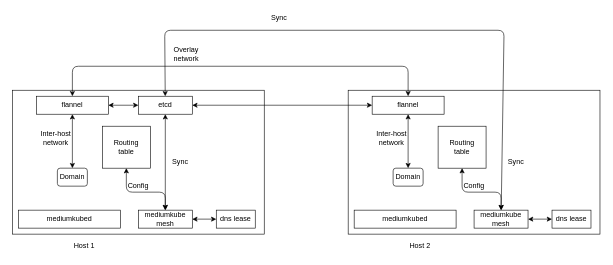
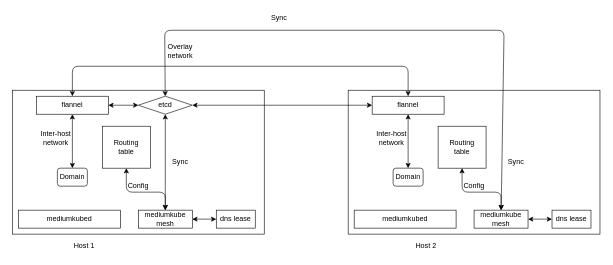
node "Overlay network": moved (186, 54) -> (180, 51)
node "etcd": shape rectangle -> diamond
node "Host 2": moved (420, 246) -> (426, 246)
